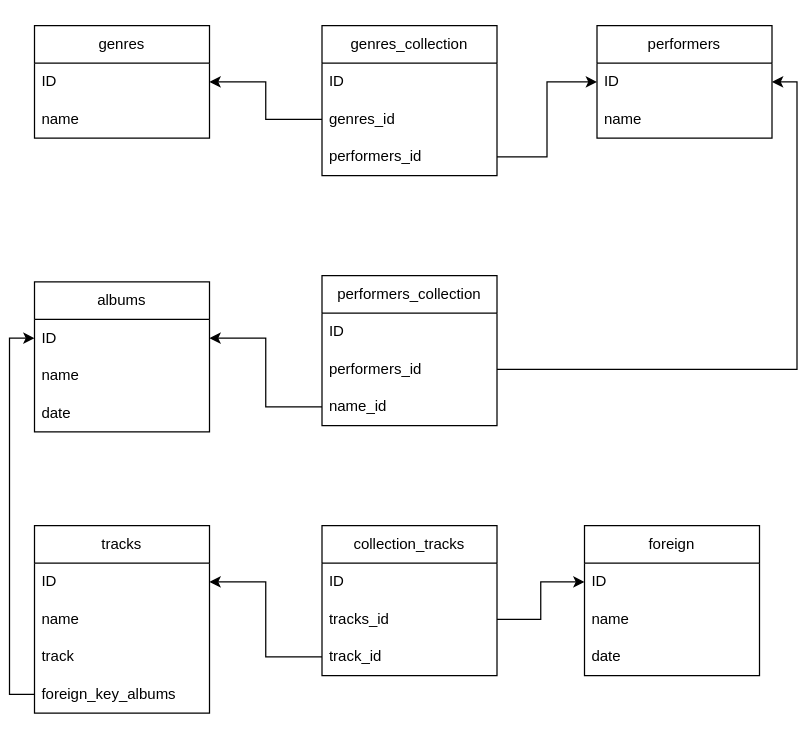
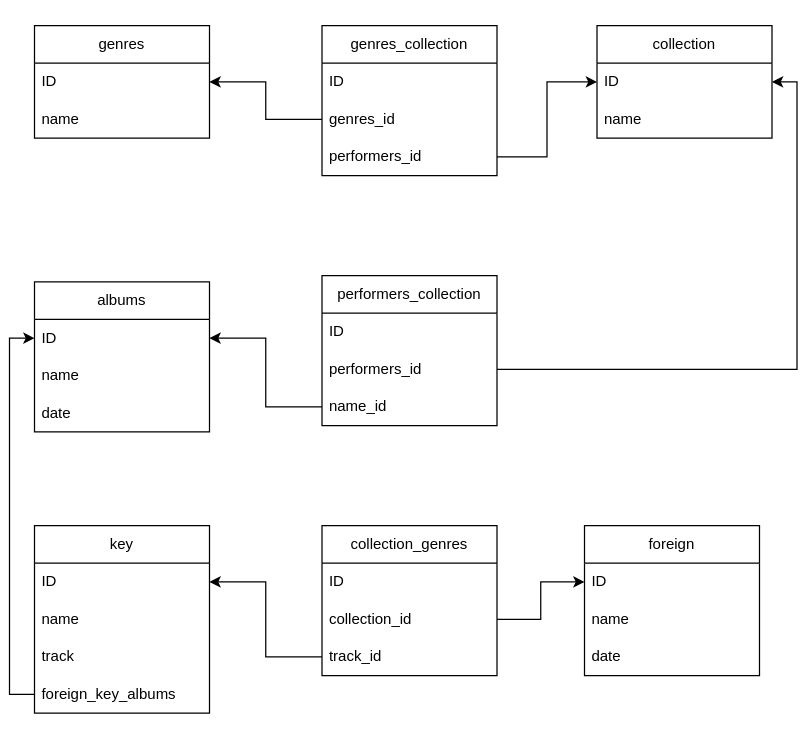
node "performers": label "performers" -> "collection"
node "tracks": label "tracks" -> "key"
node "collection_tracks": label "collection_tracks" -> "collection_genres"
node "tracks_id": label "tracks_id" -> "collection_id"
